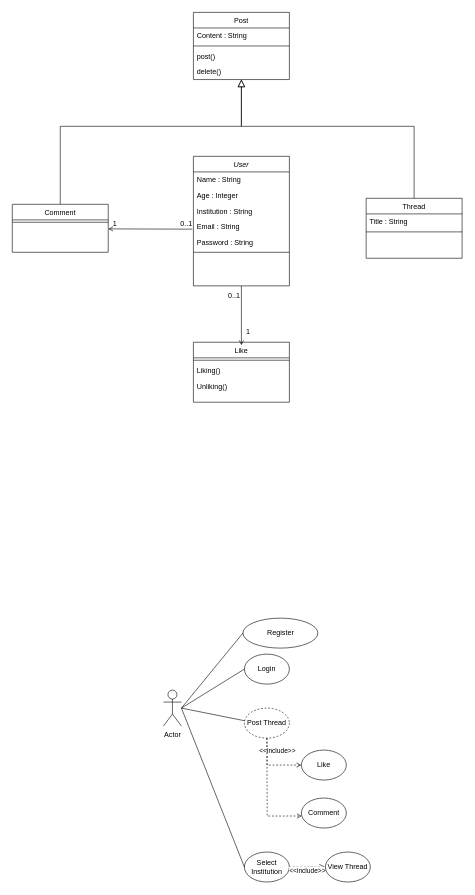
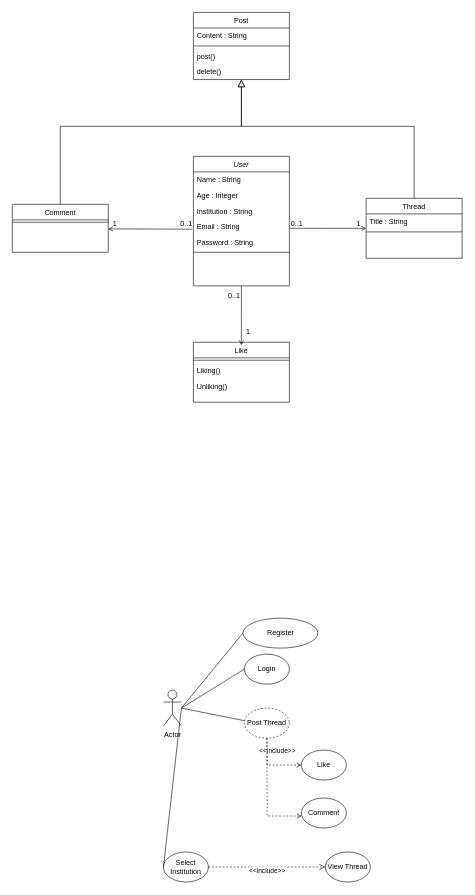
edge "User" -> "Thread": added, labels "0..1", "1"
node "Select Institution": moved (267, 867) -> (186, 867)
